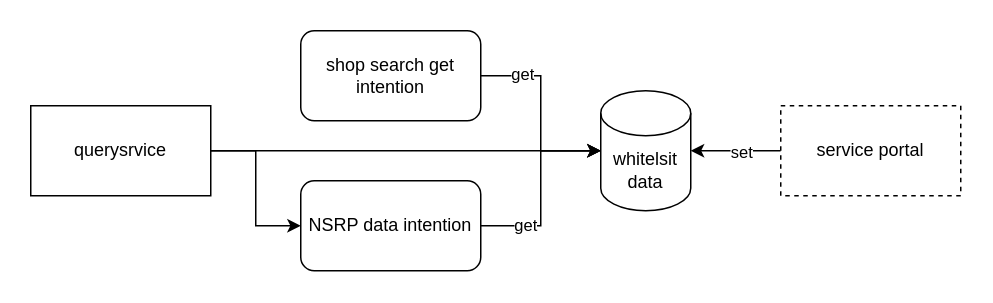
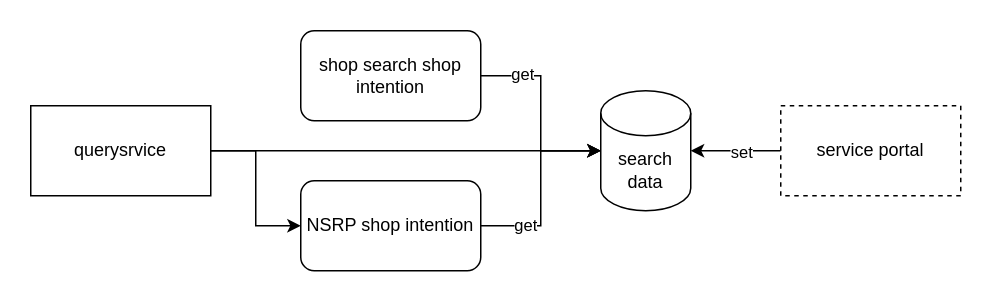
node "shop search get intention": label "shop search get intention" -> "shop search shop intention"
node "whitelsit data": label "whitelsit data" -> "search data"
node "NSRP data intention": label "NSRP data intention" -> "NSRP shop intention"
